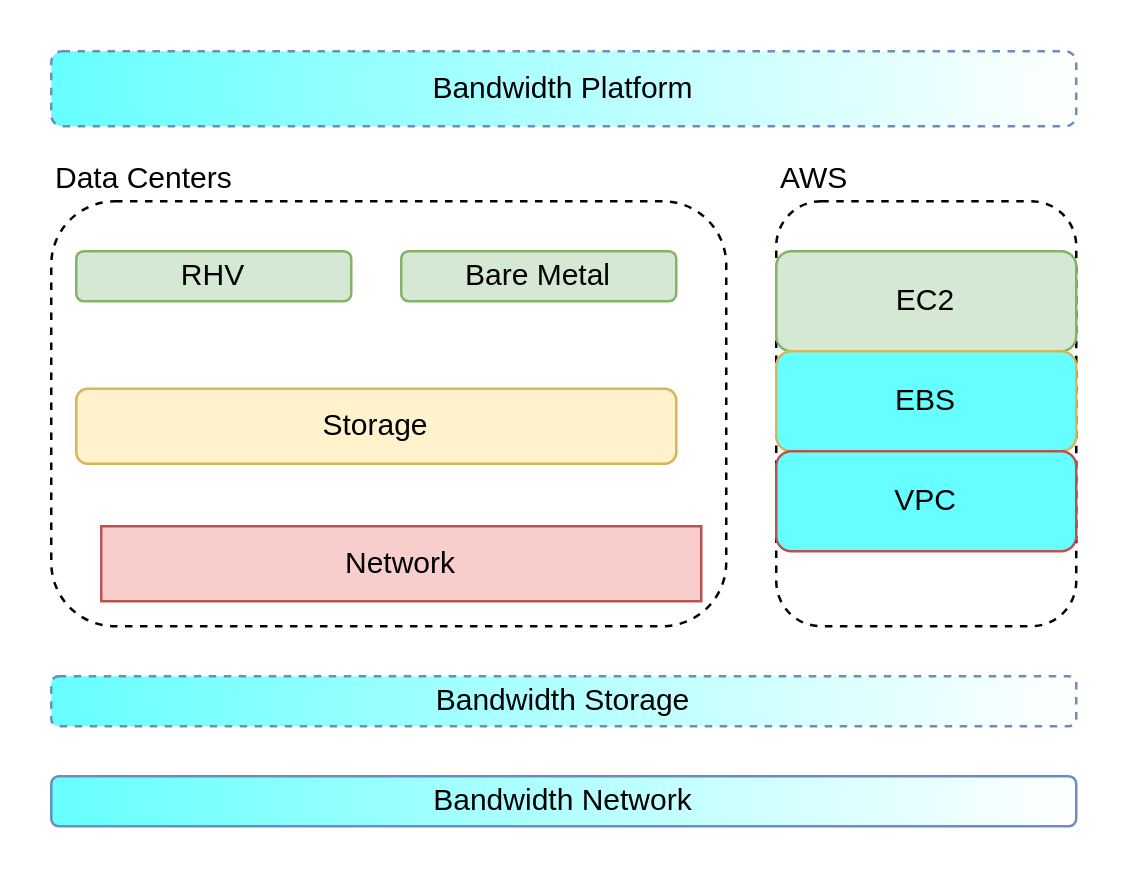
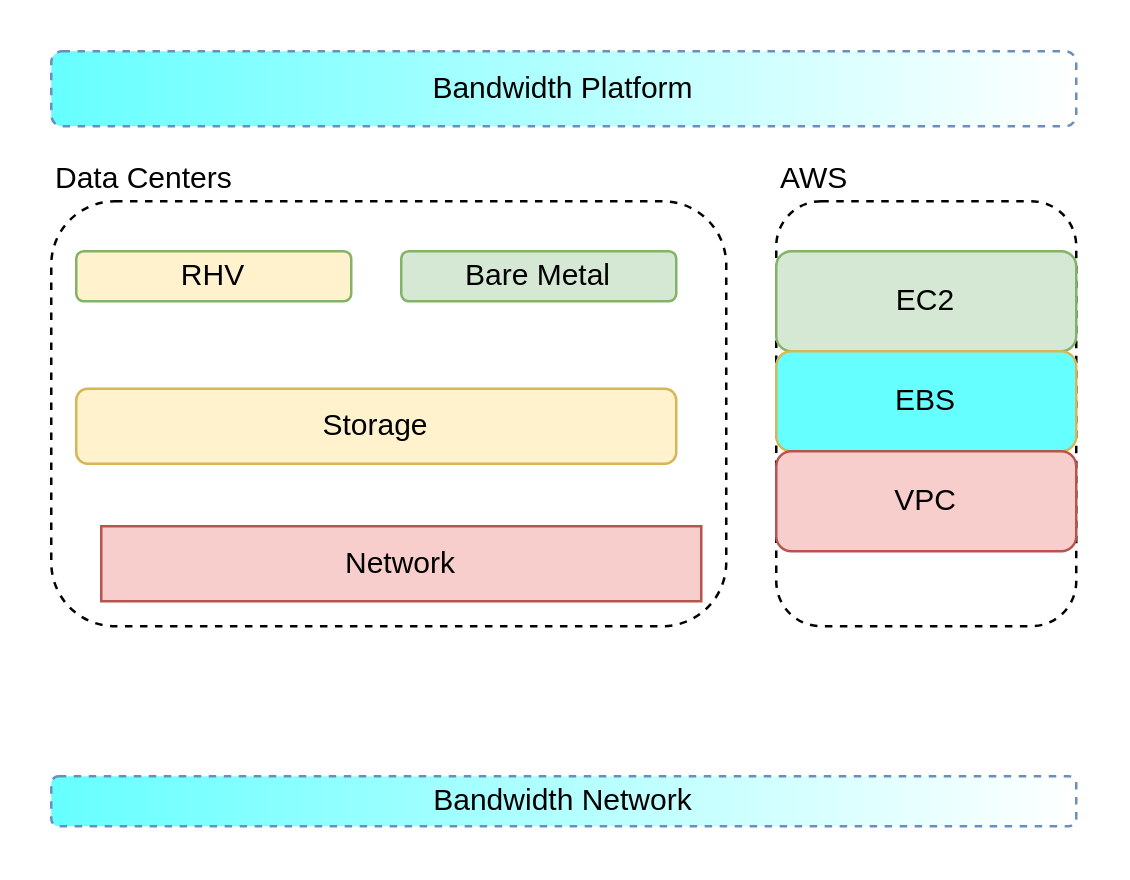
node "RHV": fillcolor #d5e8d4 -> #fff2cc
node "VPC": fillcolor #66ffff -> #f8cecc
node "Bandwidth Storage": removed
node "Bandwidth Network": style solid -> dashed
